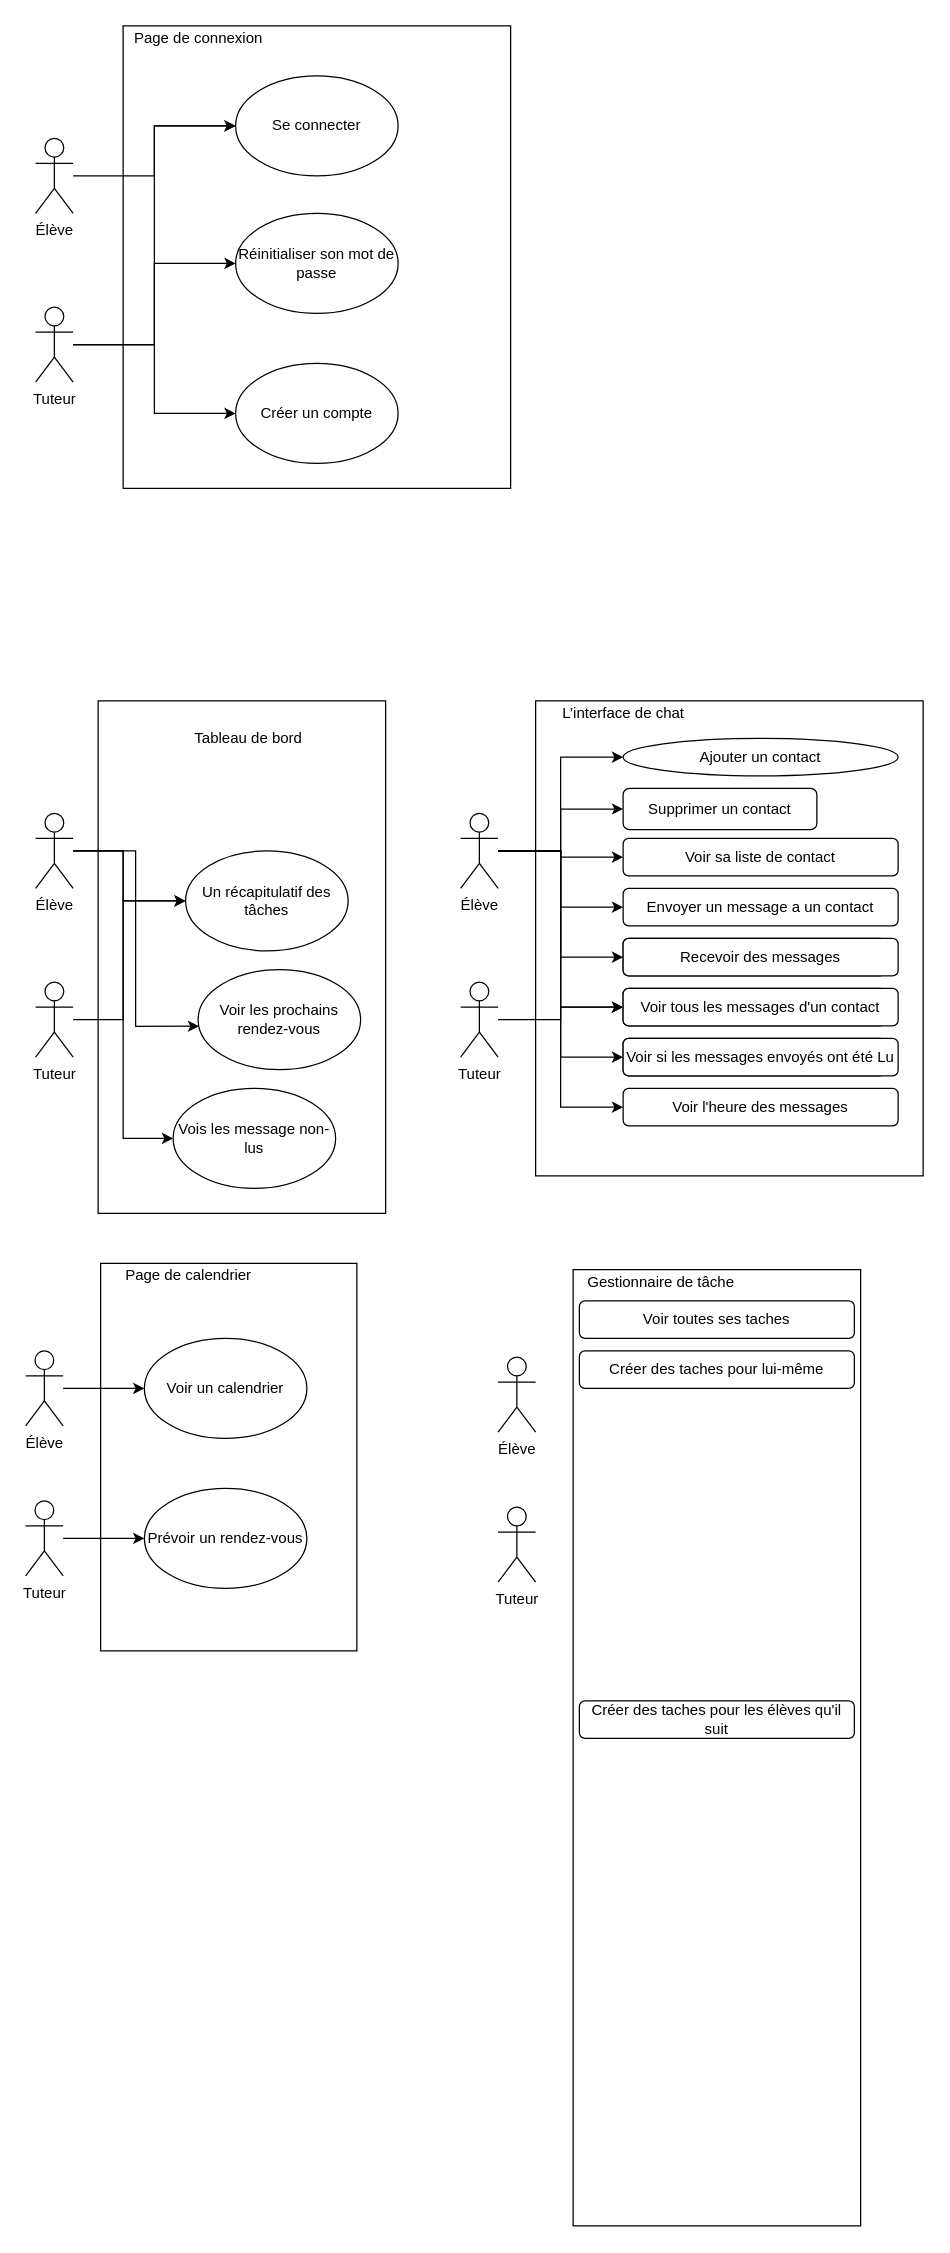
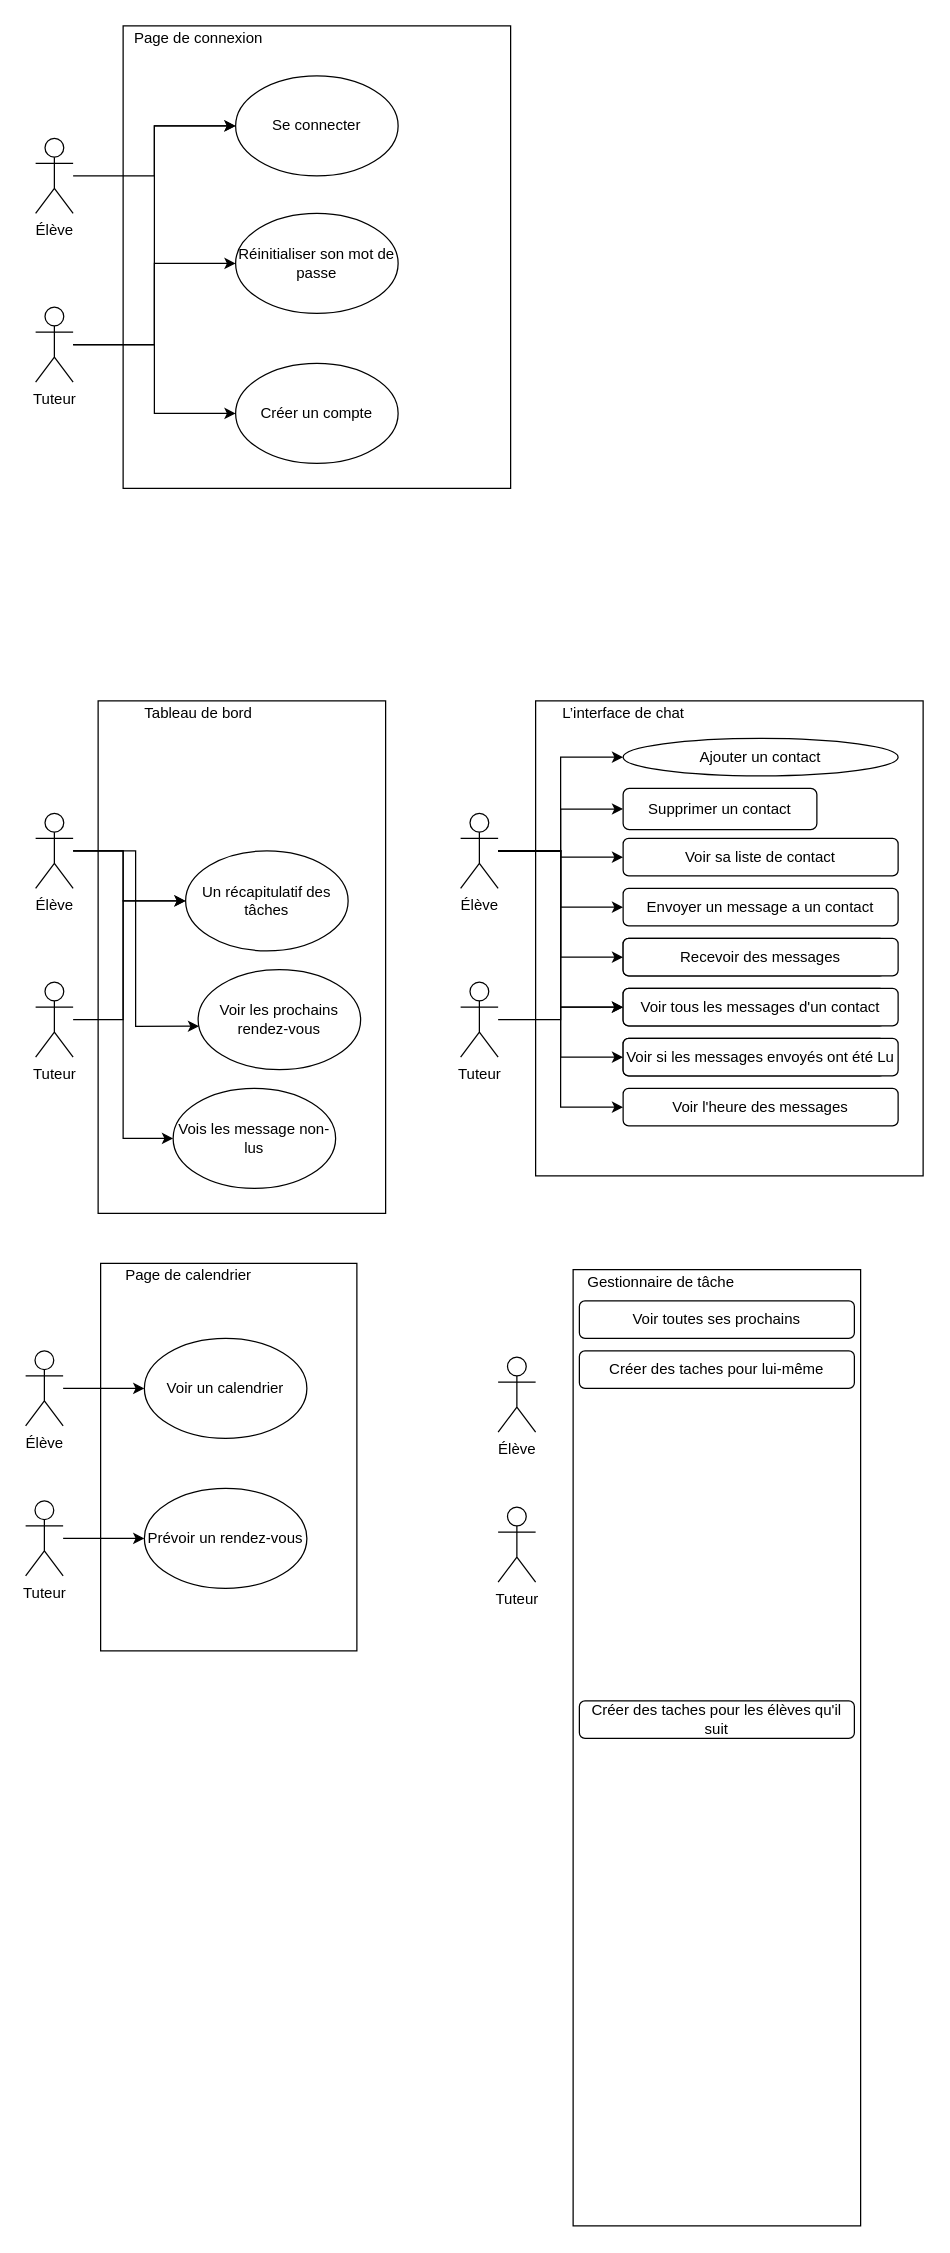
node "Tableau de bord": moved (248, 738) -> (198, 713)
node "Voir toutes ses taches": label "Voir toutes ses taches" -> "Voir toutes ses prochains"
